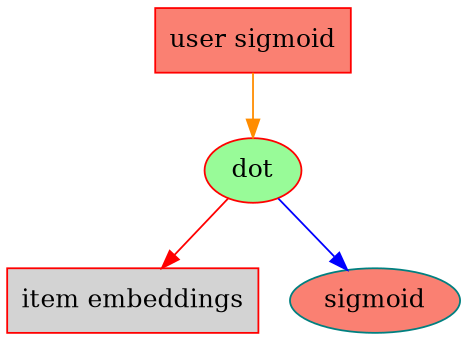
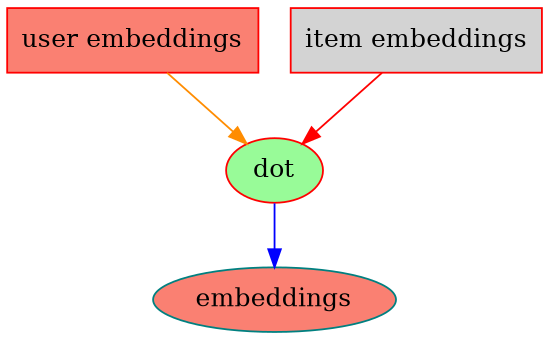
node "user sigmoid": label "user sigmoid" -> "user embeddings"
edge "dot" -> "item embeddings": reversed
node "sigmoid": label "sigmoid" -> "embeddings"
